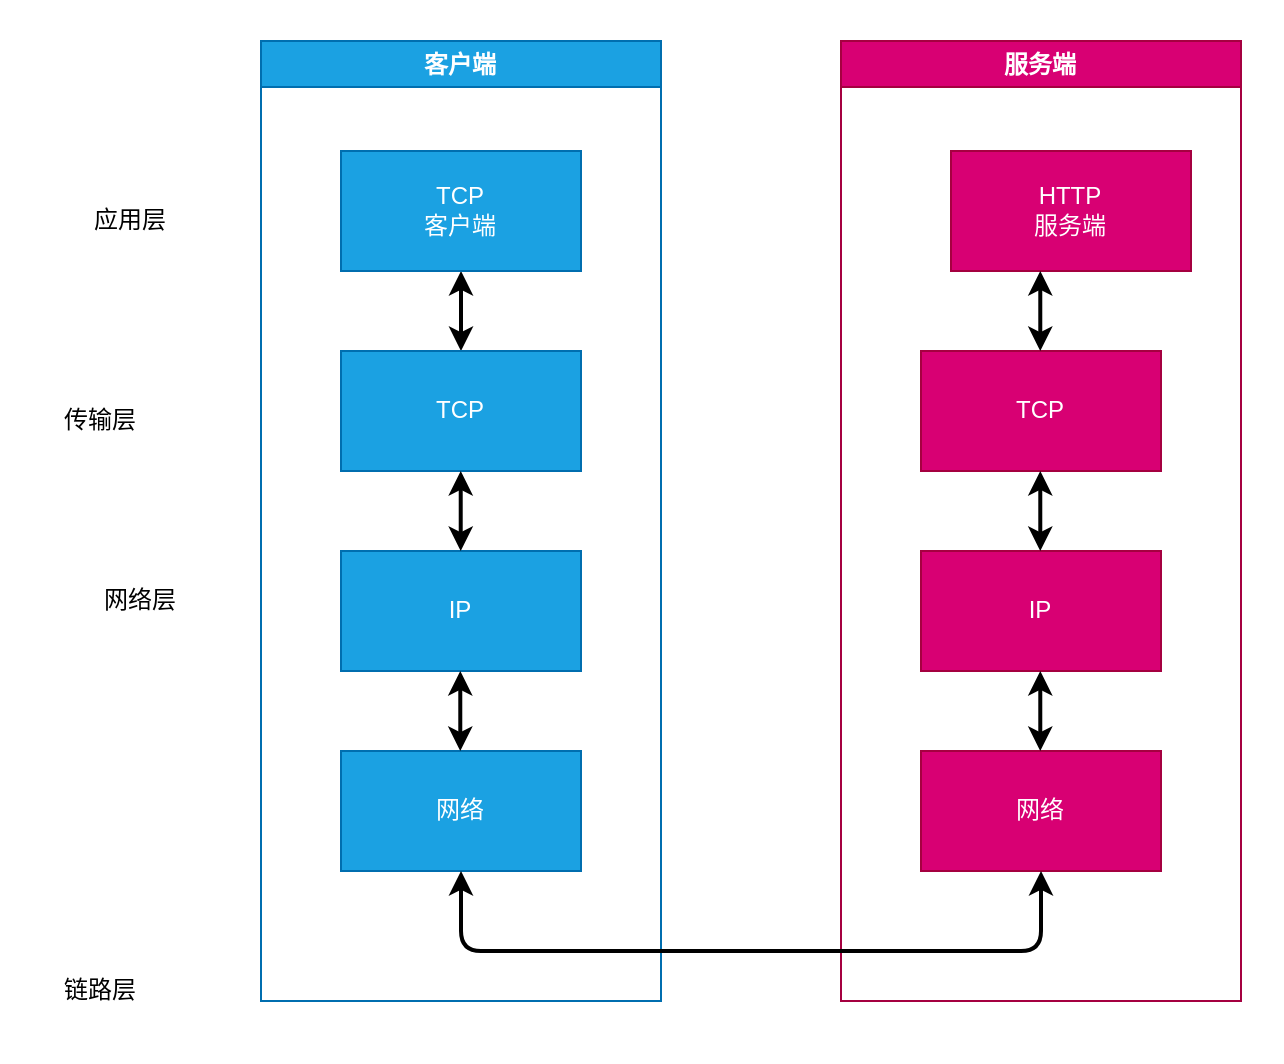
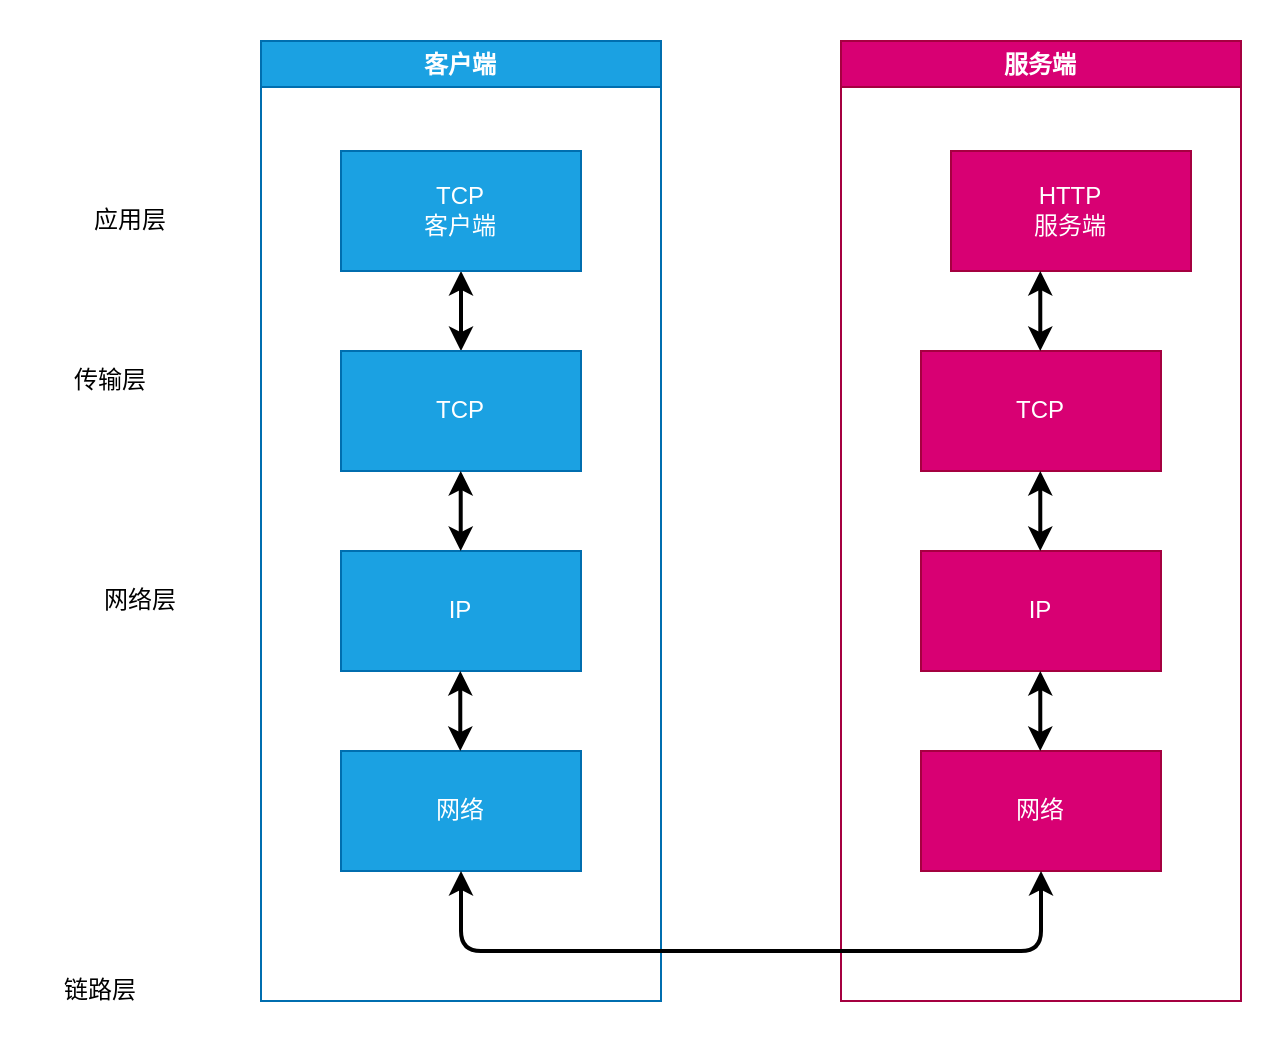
node "传输层": moved (101, 421) -> (111, 381)
